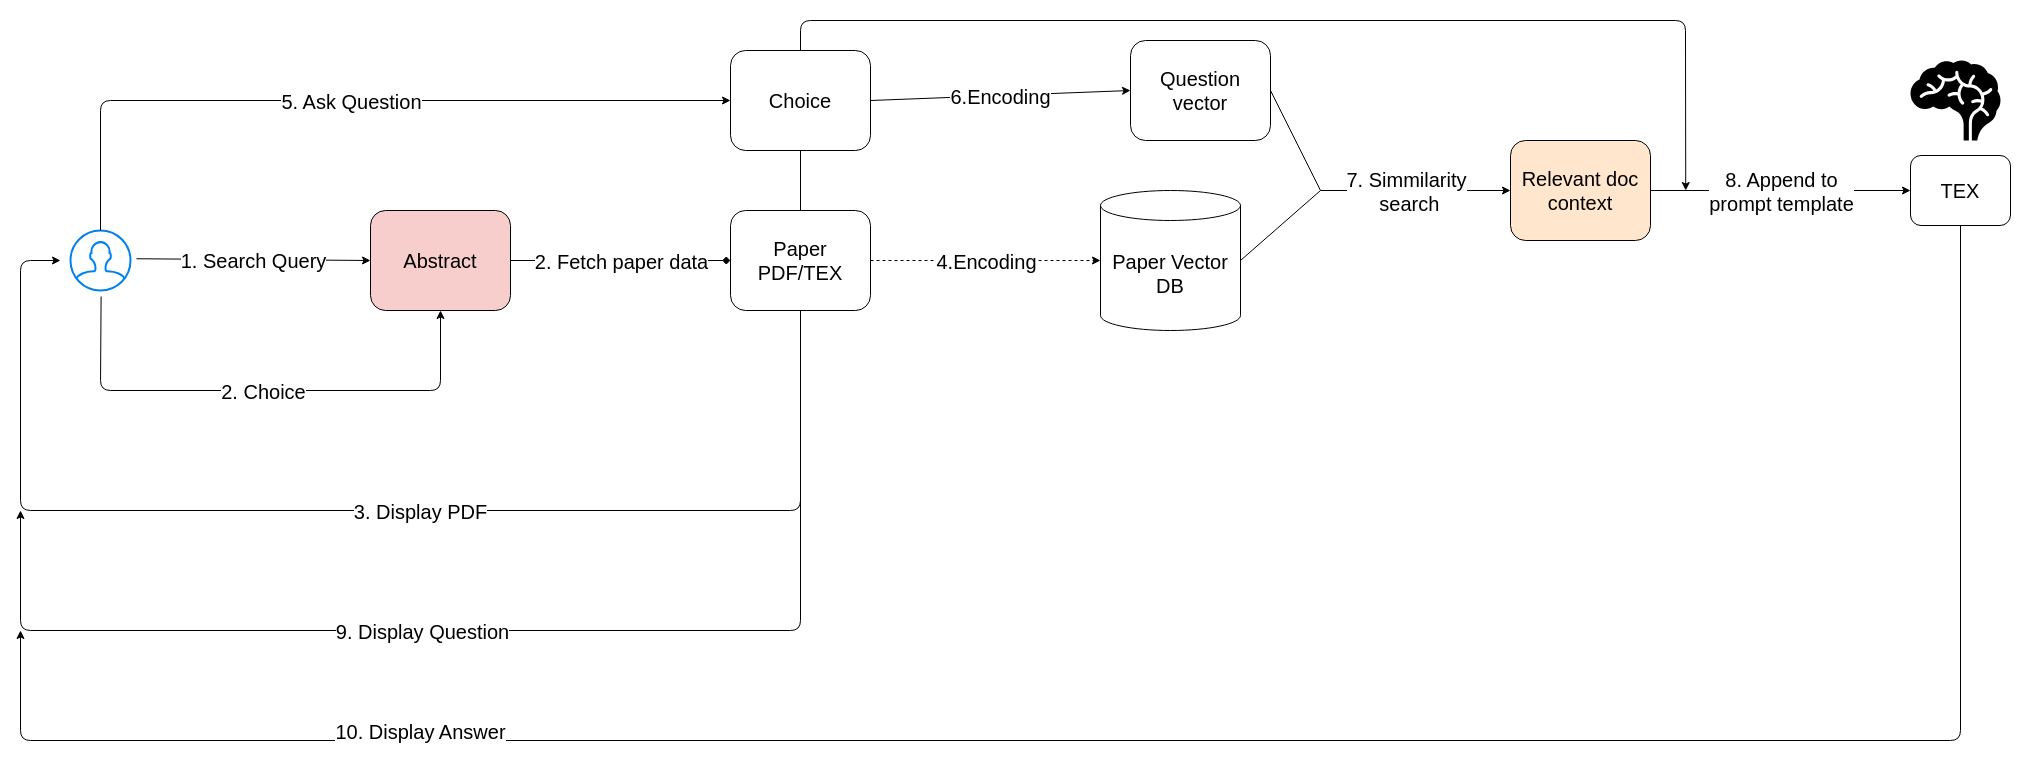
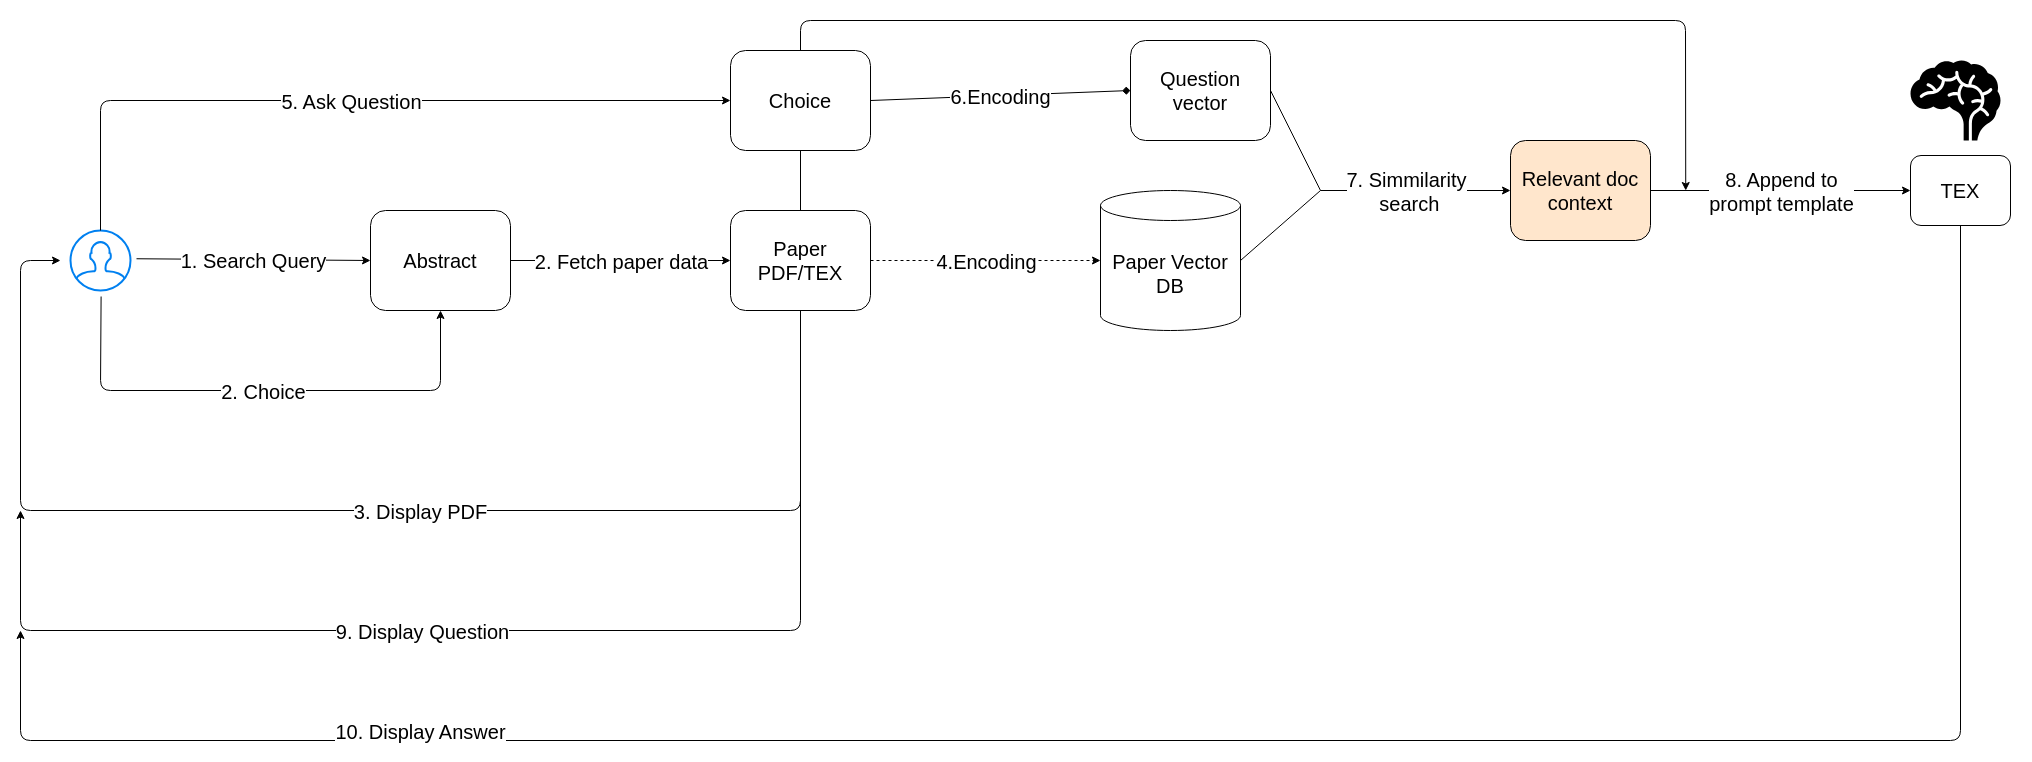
edge "Choice" -> "Question vector": arrowhead classic -> diamond
node "Abstract": fillcolor #f8cecc -> #ffffff
edge "Abstract" -> "Paper PDF/TEX": arrowhead diamond -> classic
